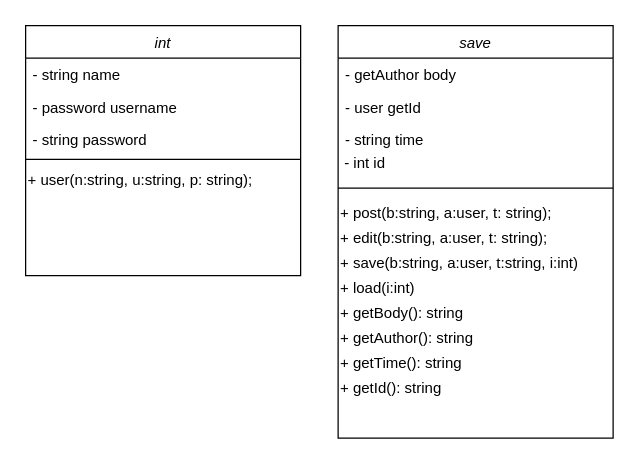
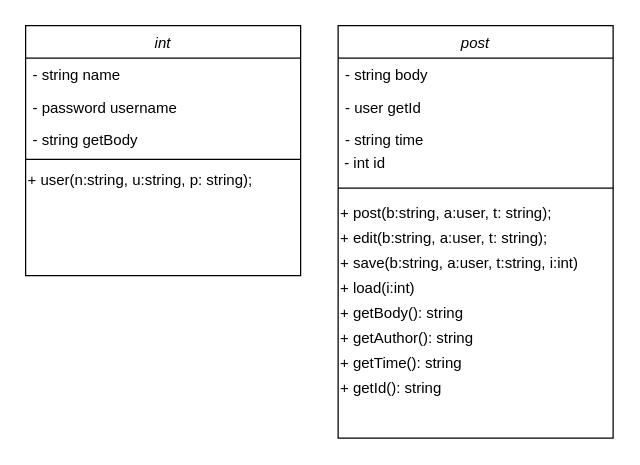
node "save": label "save" -> "post"
node "- getAuthor body": label "- getAuthor body" -> "- string body"
node "- string password": label "- string password" -> "- string getBody"
